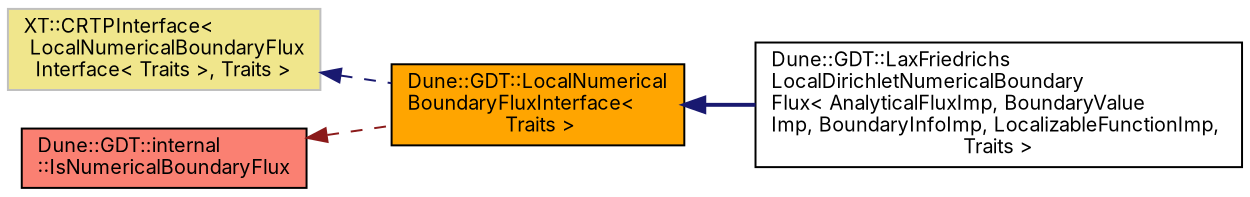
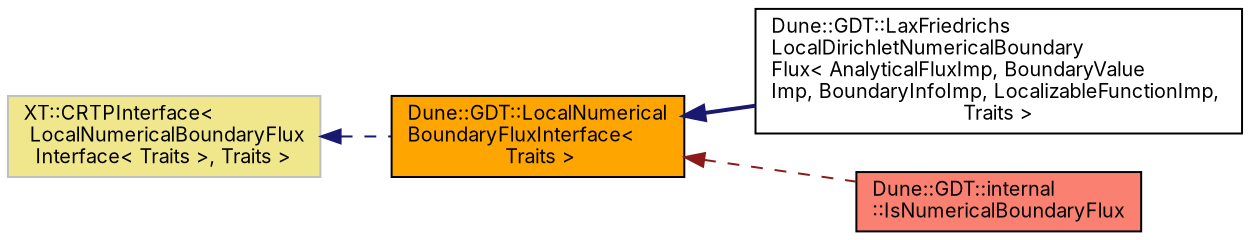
edge "Dune::GDT::LocalNumerical BoundaryFluxInterface< Traits >" -> "Dune::GDT::internal ::IsNumericalBoundaryFlux": reversed
